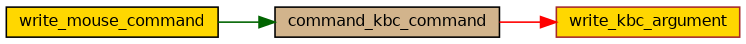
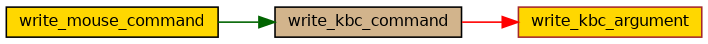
node "command_kbc_command": label "command_kbc_command" -> "write_kbc_command"
